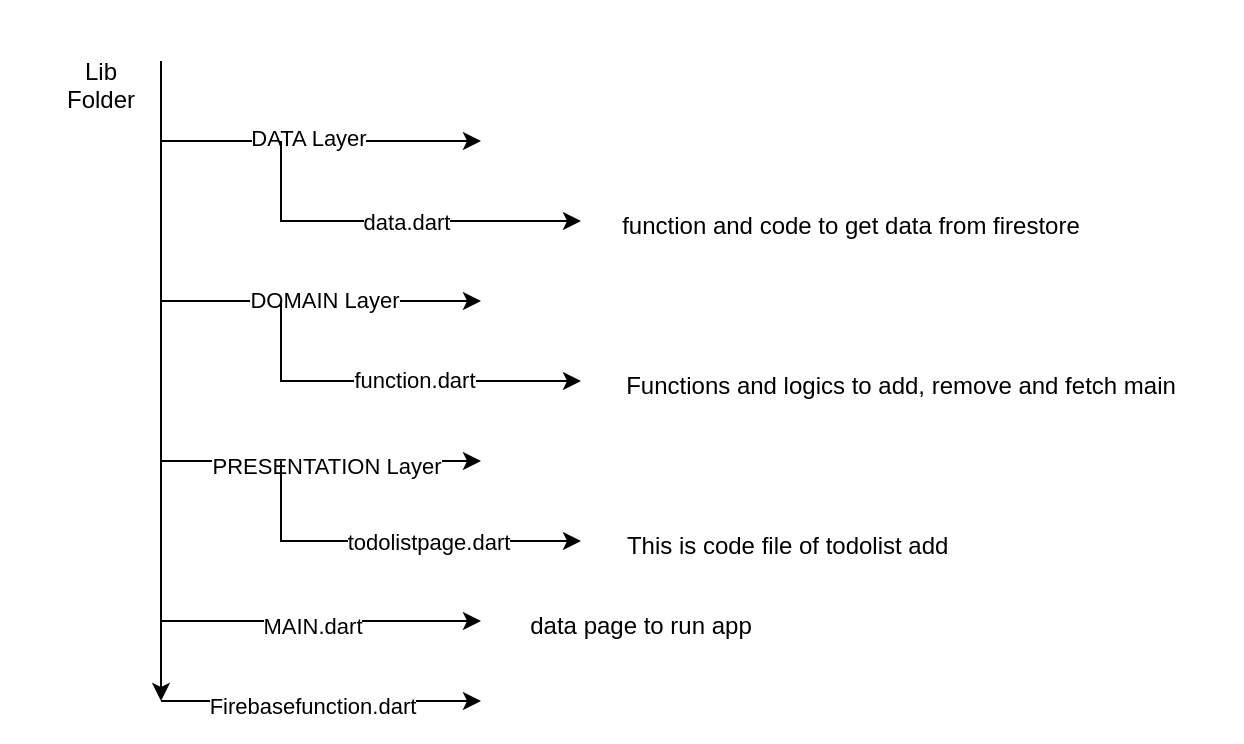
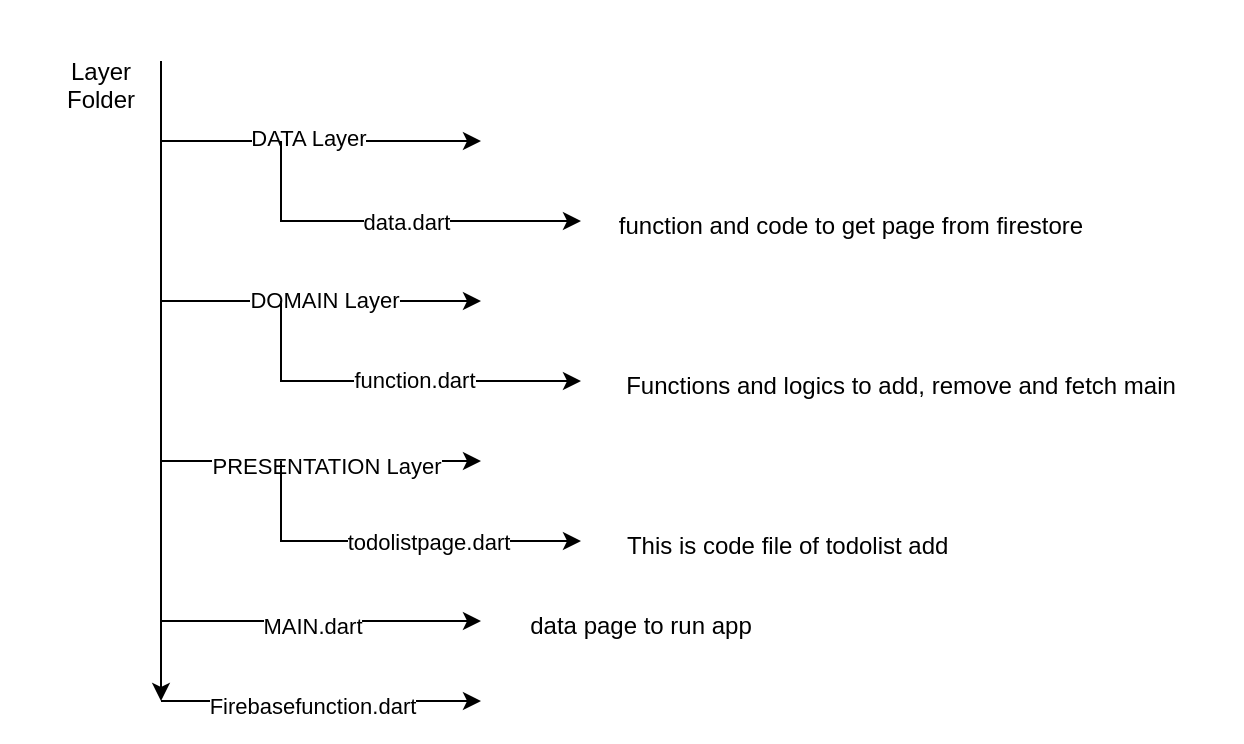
node "Lib Folder": label "Lib Folder" -> "Layer Folder"
node "function and code to get data from firestore": label "function and code to get data from firestore" -> "function and code to get page from firestore"
